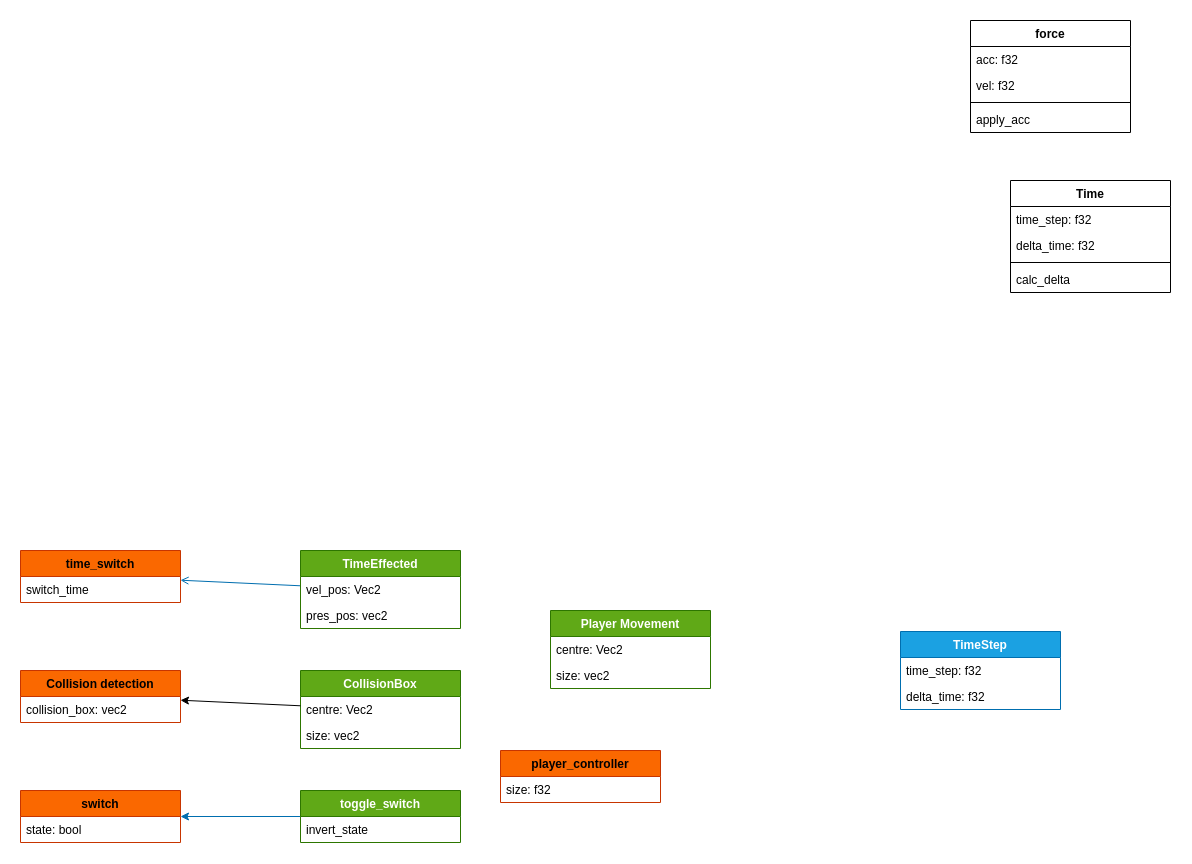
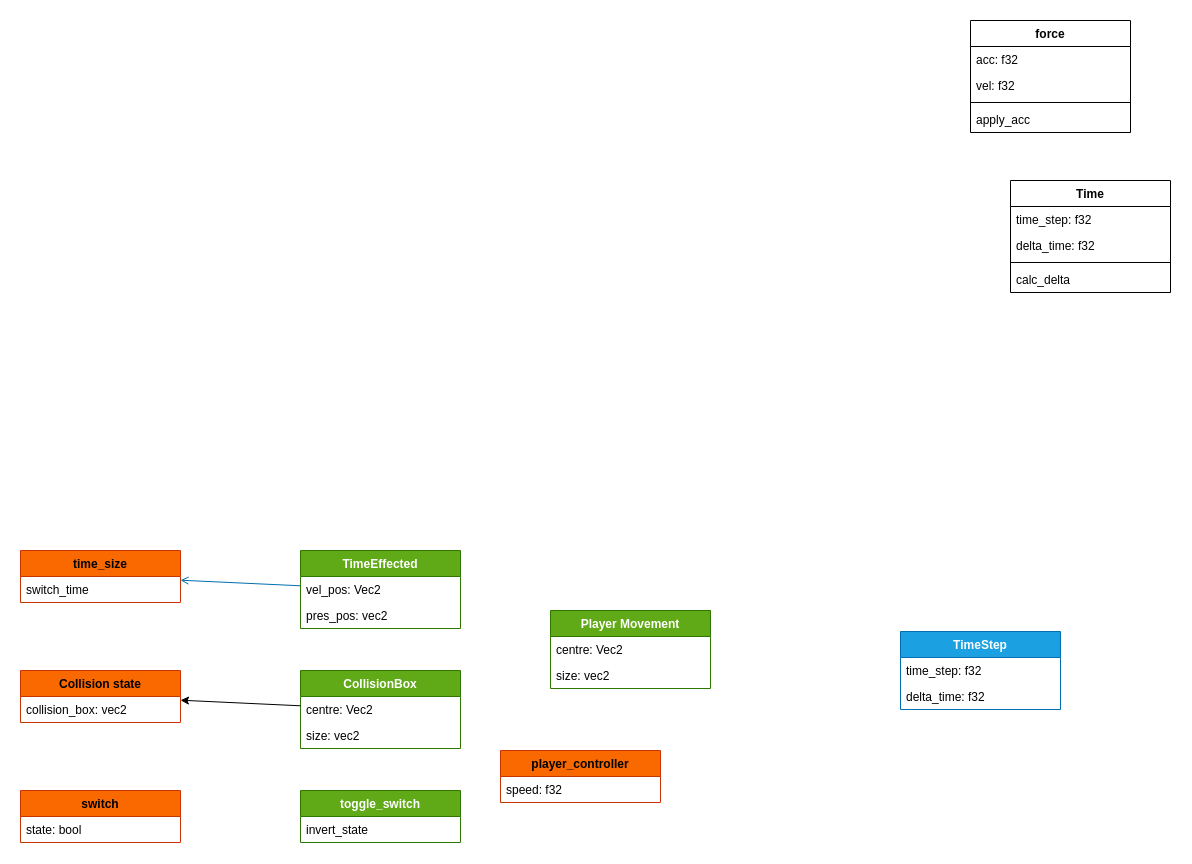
node "time_switch": label "time_switch" -> "time_size"
node "Collision detection": label "Collision detection" -> "Collision state"
node "size: f32": label "size: f32" -> "speed: f32"
edge "toggle_switch" -> "switch": removed
